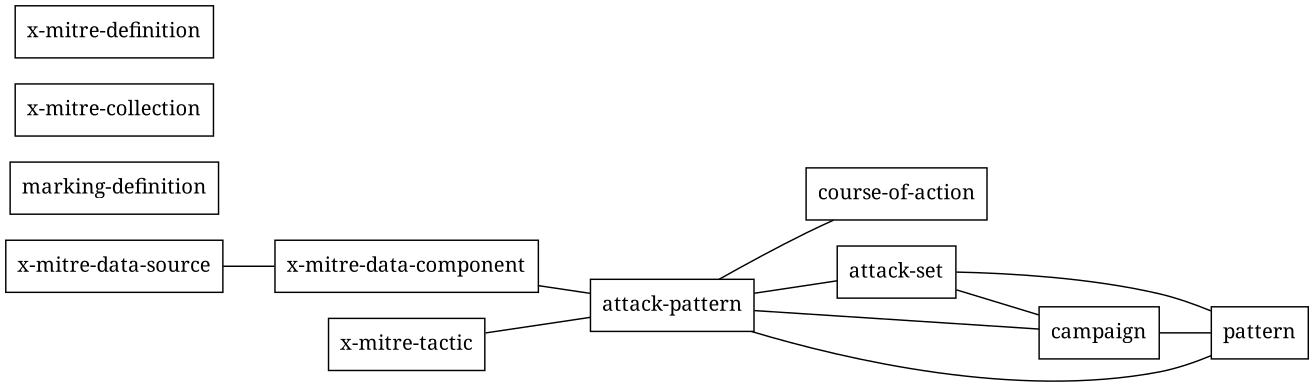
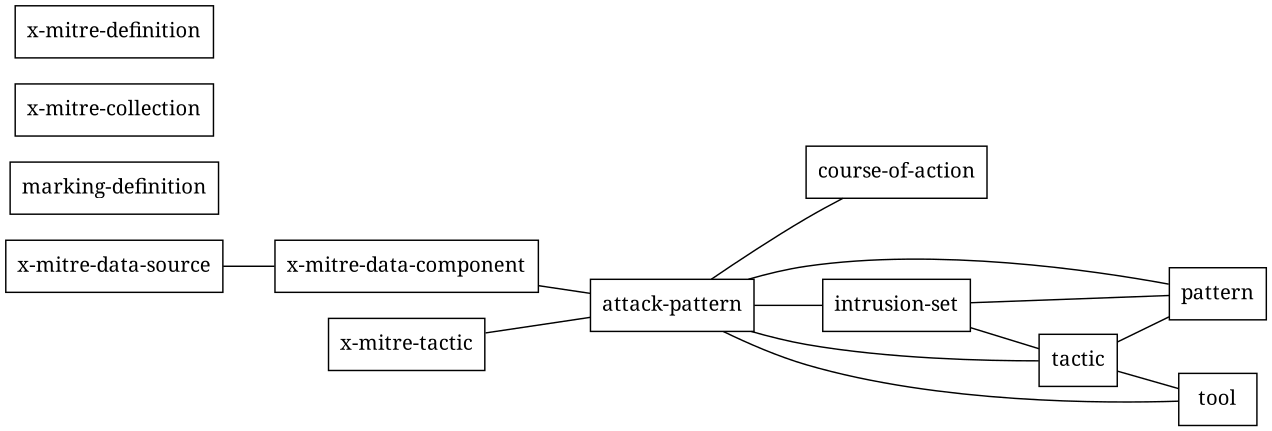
node "attack-set": label "attack-set" -> "intrusion-set"
node "campaign": label "campaign" -> "tactic"
node "tool": added
